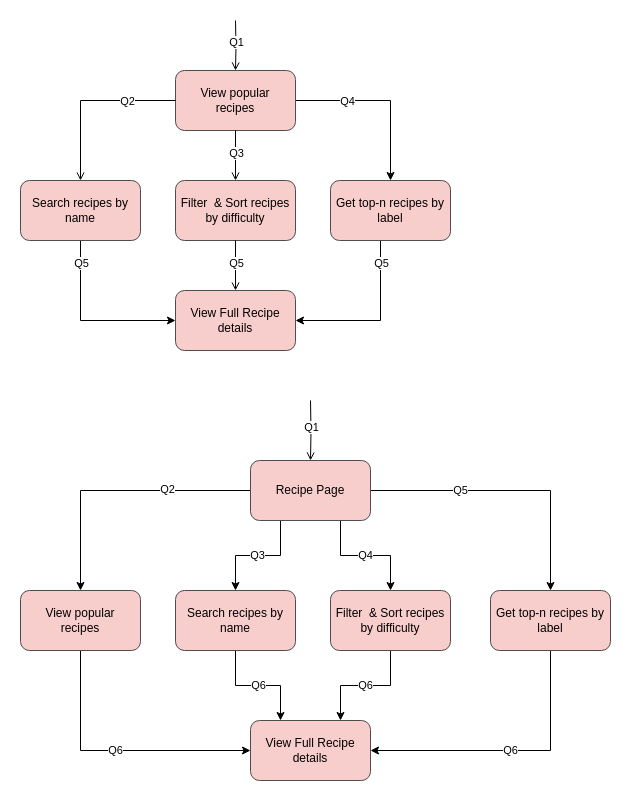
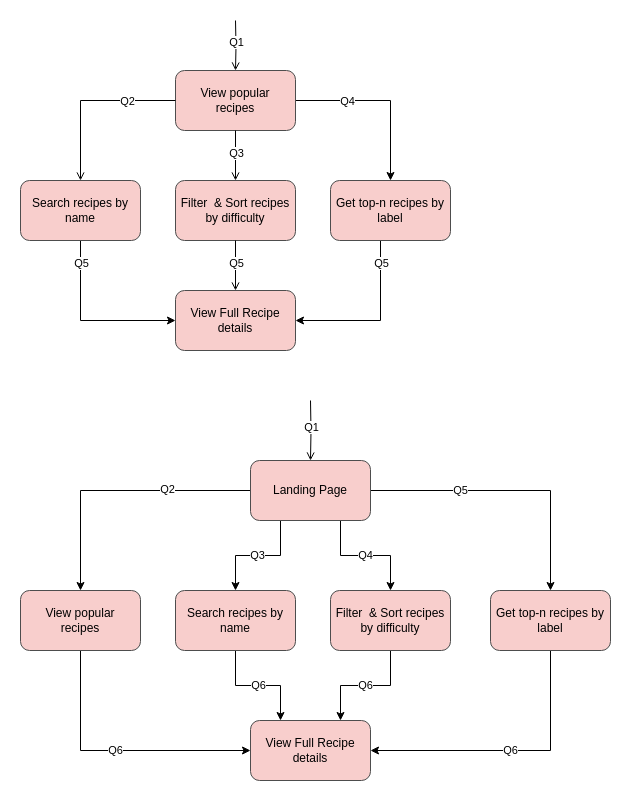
node "Recipe Page": label "Recipe Page" -> "Landing Page"
